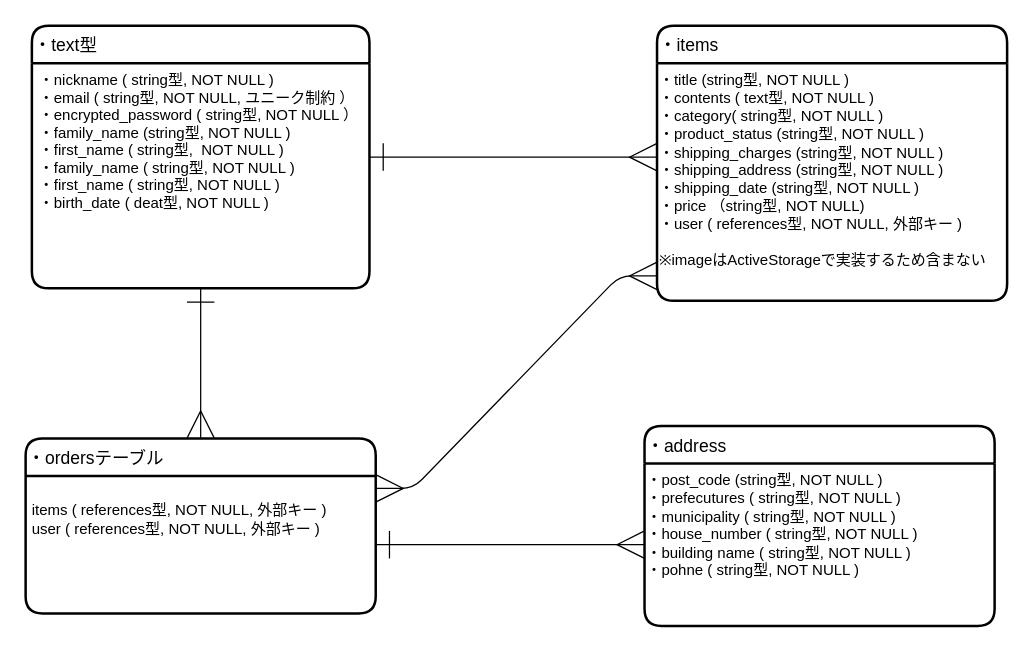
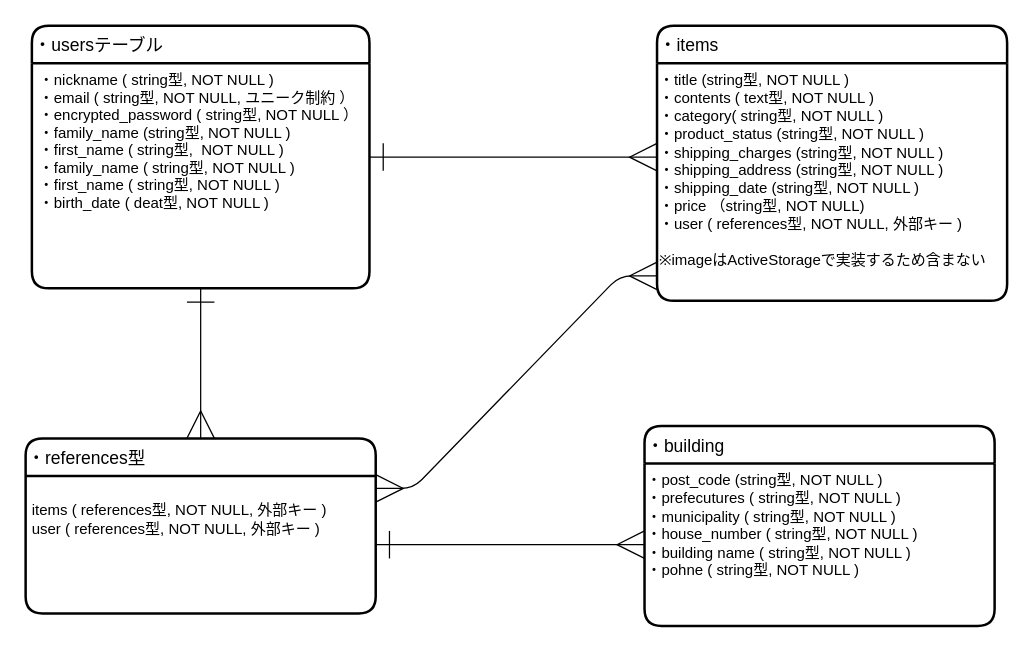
node "・text型": label "・text型" -> "・usersテーブル"
node "・address": label "・address" -> "・building"
node "・ordersテーブル": label "・ordersテーブル" -> "・references型"
